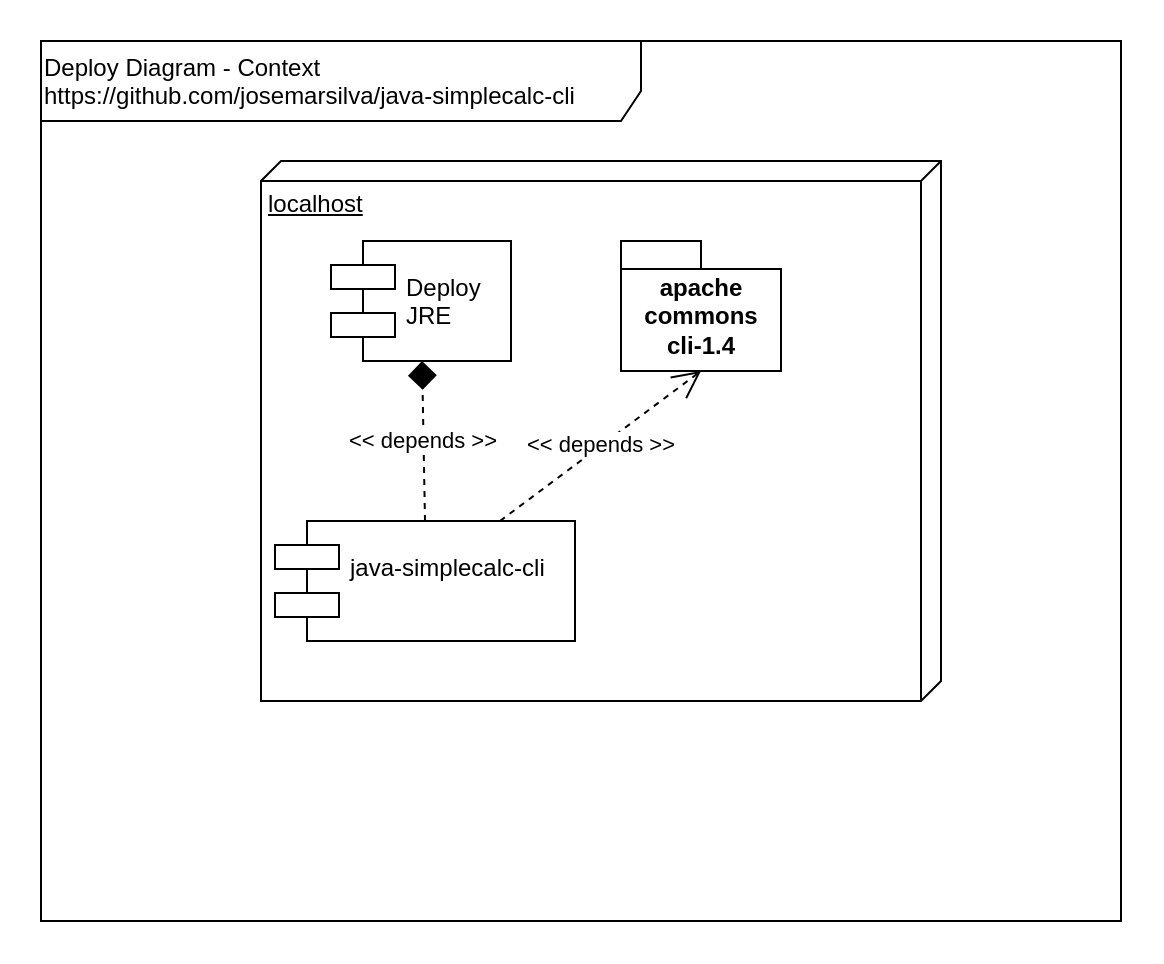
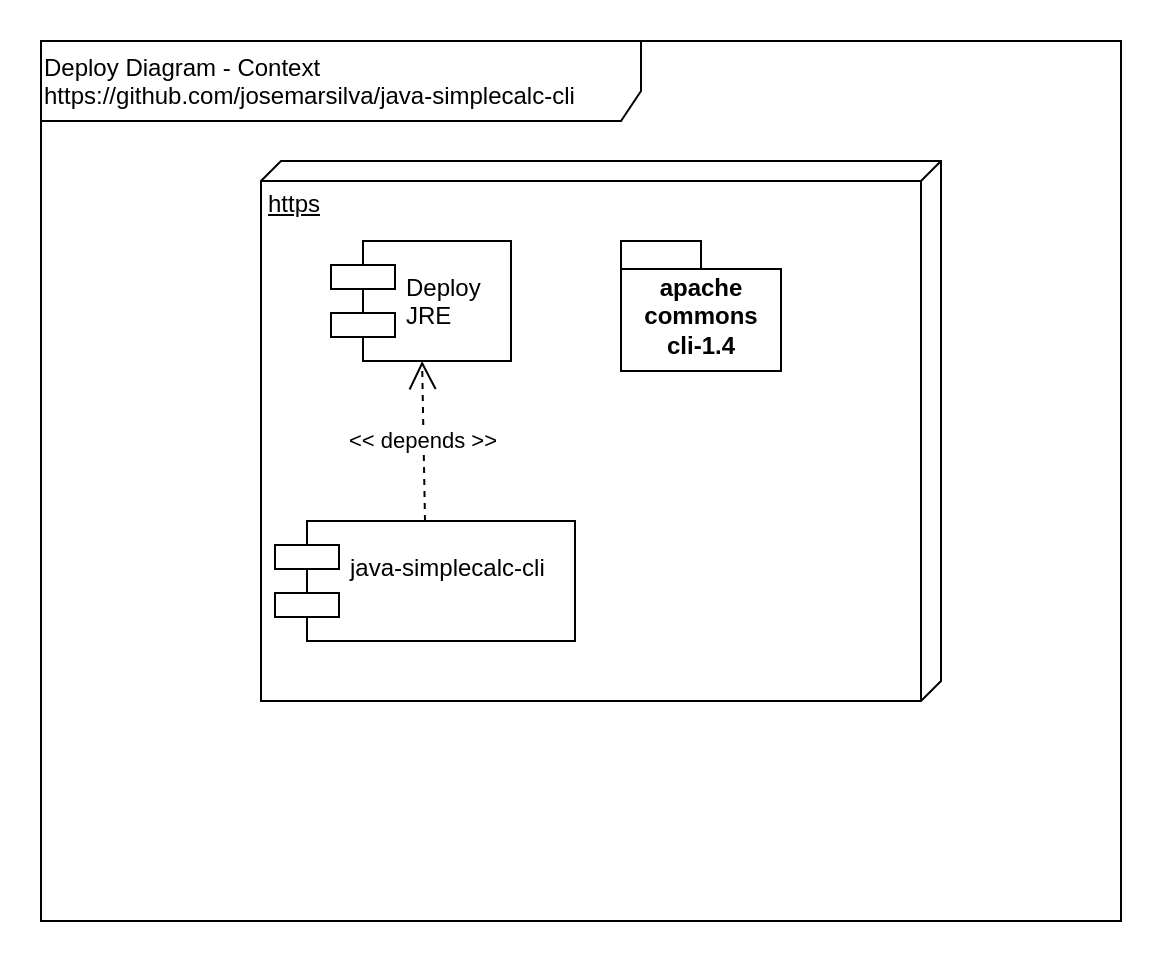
node "localhost": label "localhost" -> "https"
edge "java-simplecalc-cli" -> "Deploy JRE": arrowhead diamond -> open
edge "java-simplecalc-cli" -> "apache commons cli-1.4": removed, label "<< depends >>"
